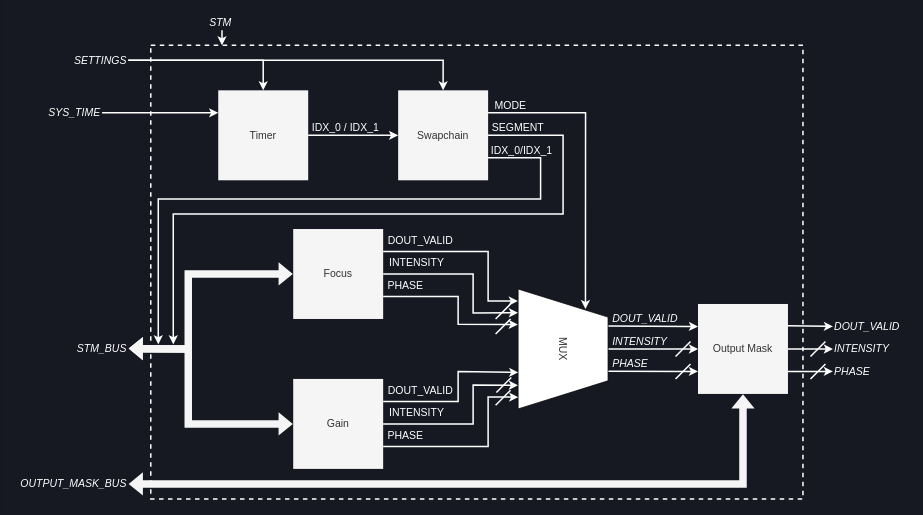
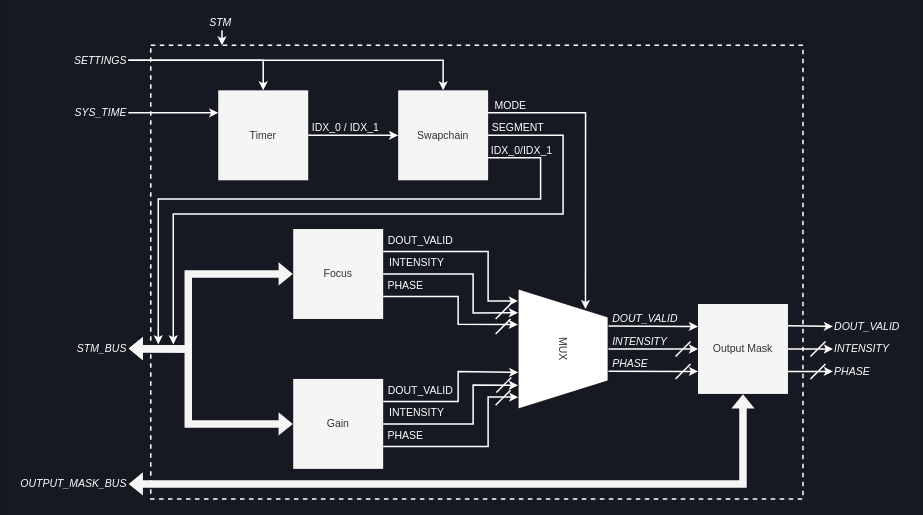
node "SYS_TIME": moved (68, 113) -> (94, 113)
